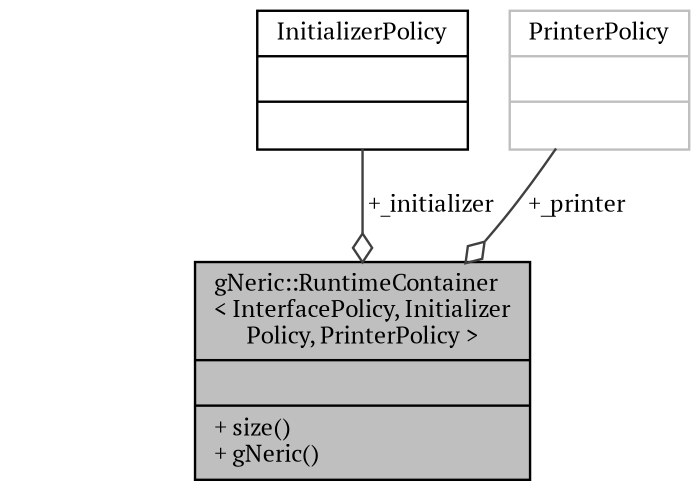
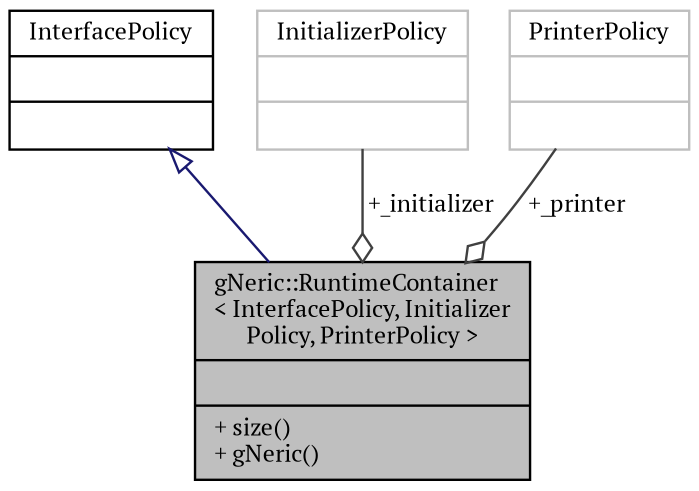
node "InterfacePolicy": added
node "InitializerPolicy": color black -> grey75
